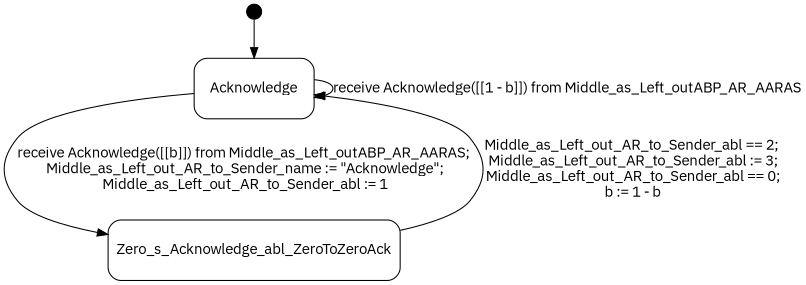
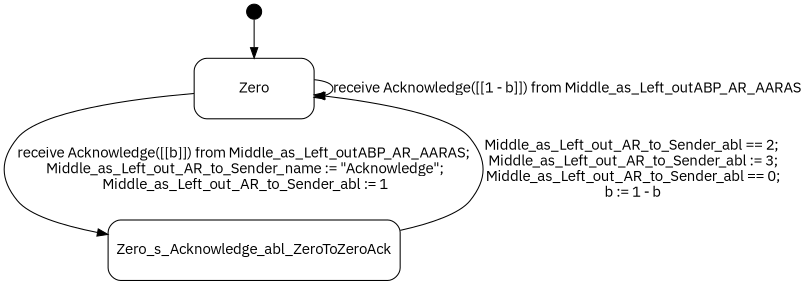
node "Acknowledge": label "Acknowledge" -> "Zero"
